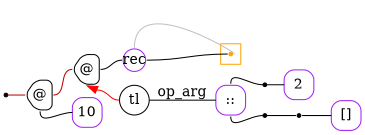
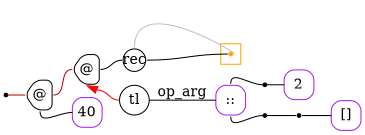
node "rec": color purple -> #000000
node "10": label "10" -> "40"
